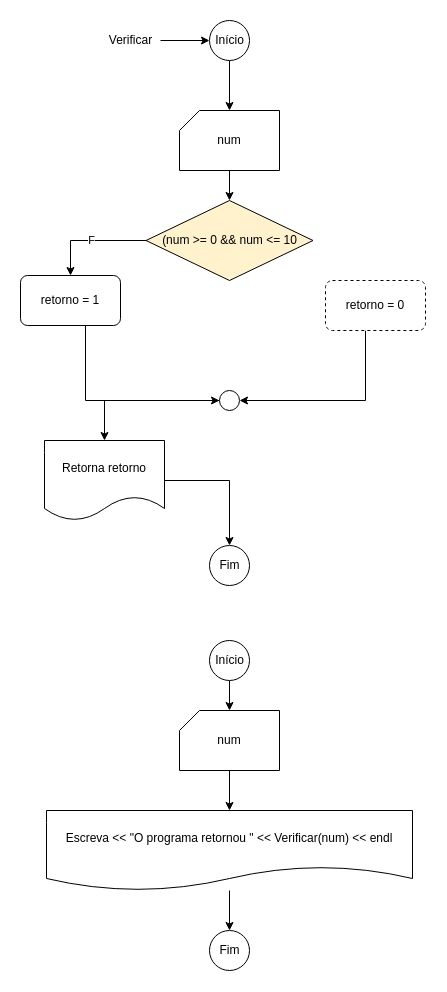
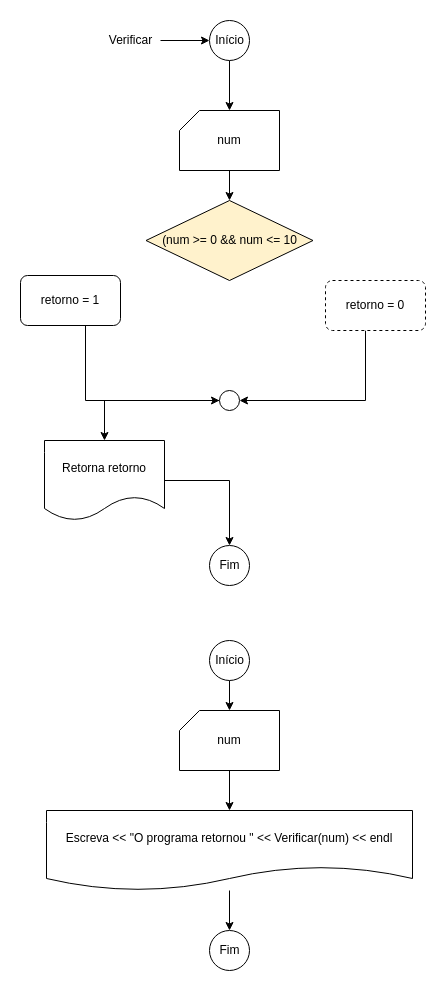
edge "(num >= 0 && num <= 10" -> "retorno = 1": removed, label "F"
